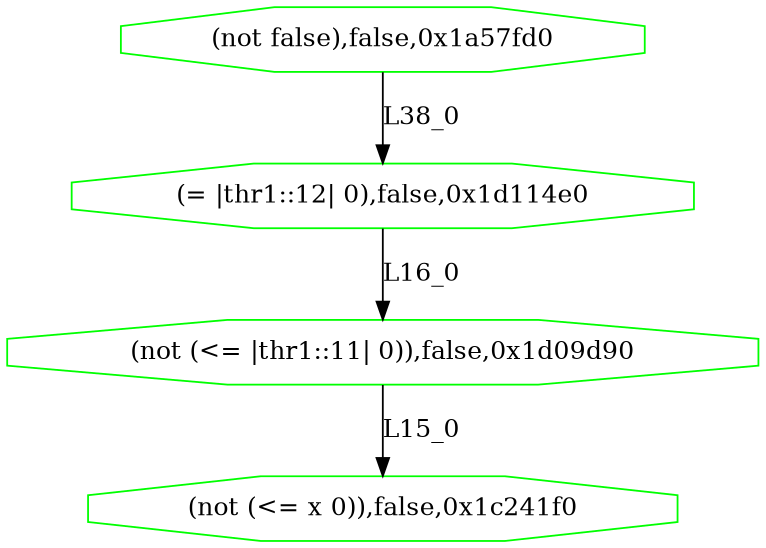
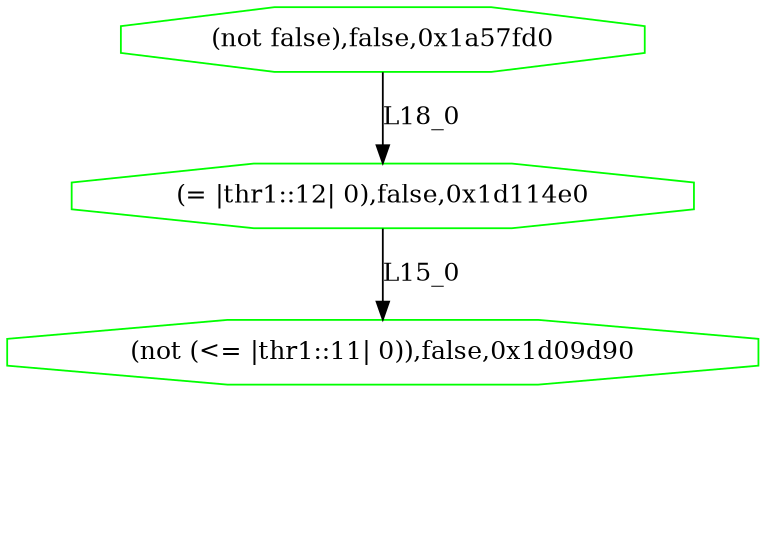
edge "(not false),false,0x1a57fd0" -> "(= |thr1::12| 0),false,0x1d114e0": label "L38_0" -> "L18_0"
edge "(= |thr1::12| 0),false,0x1d114e0" -> "(not (<= |thr1::11| 0)),false,0x1d09d90": label "L16_0" -> "L15_0"
node "(not (<= x 0)),false,0x1c241f0": removed
